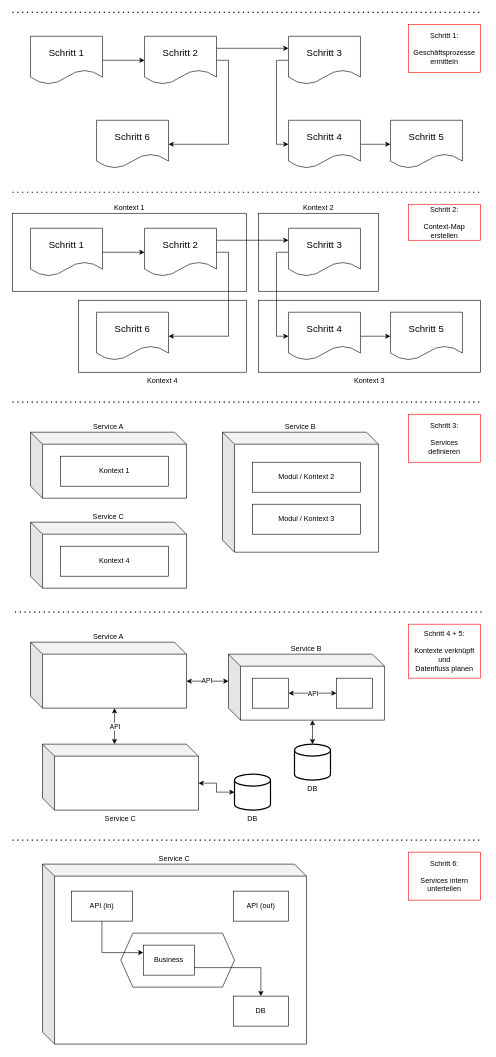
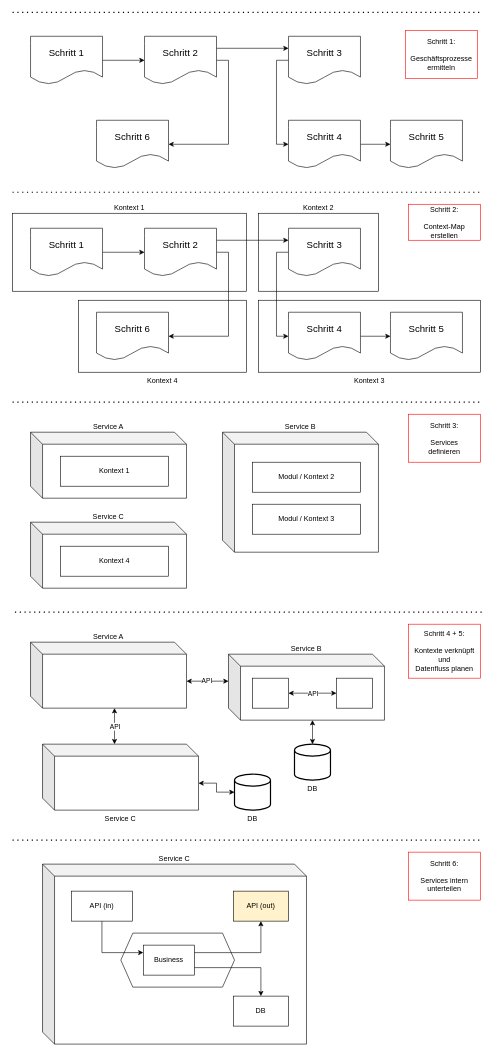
node "Schritt 1: Geschäftsprozesse ermitteln": moved (444, 48) -> (441, 54)
node "API (out)": fillcolor #ffffff -> #fff2cc
edge "Business" -> "API (out)": added
